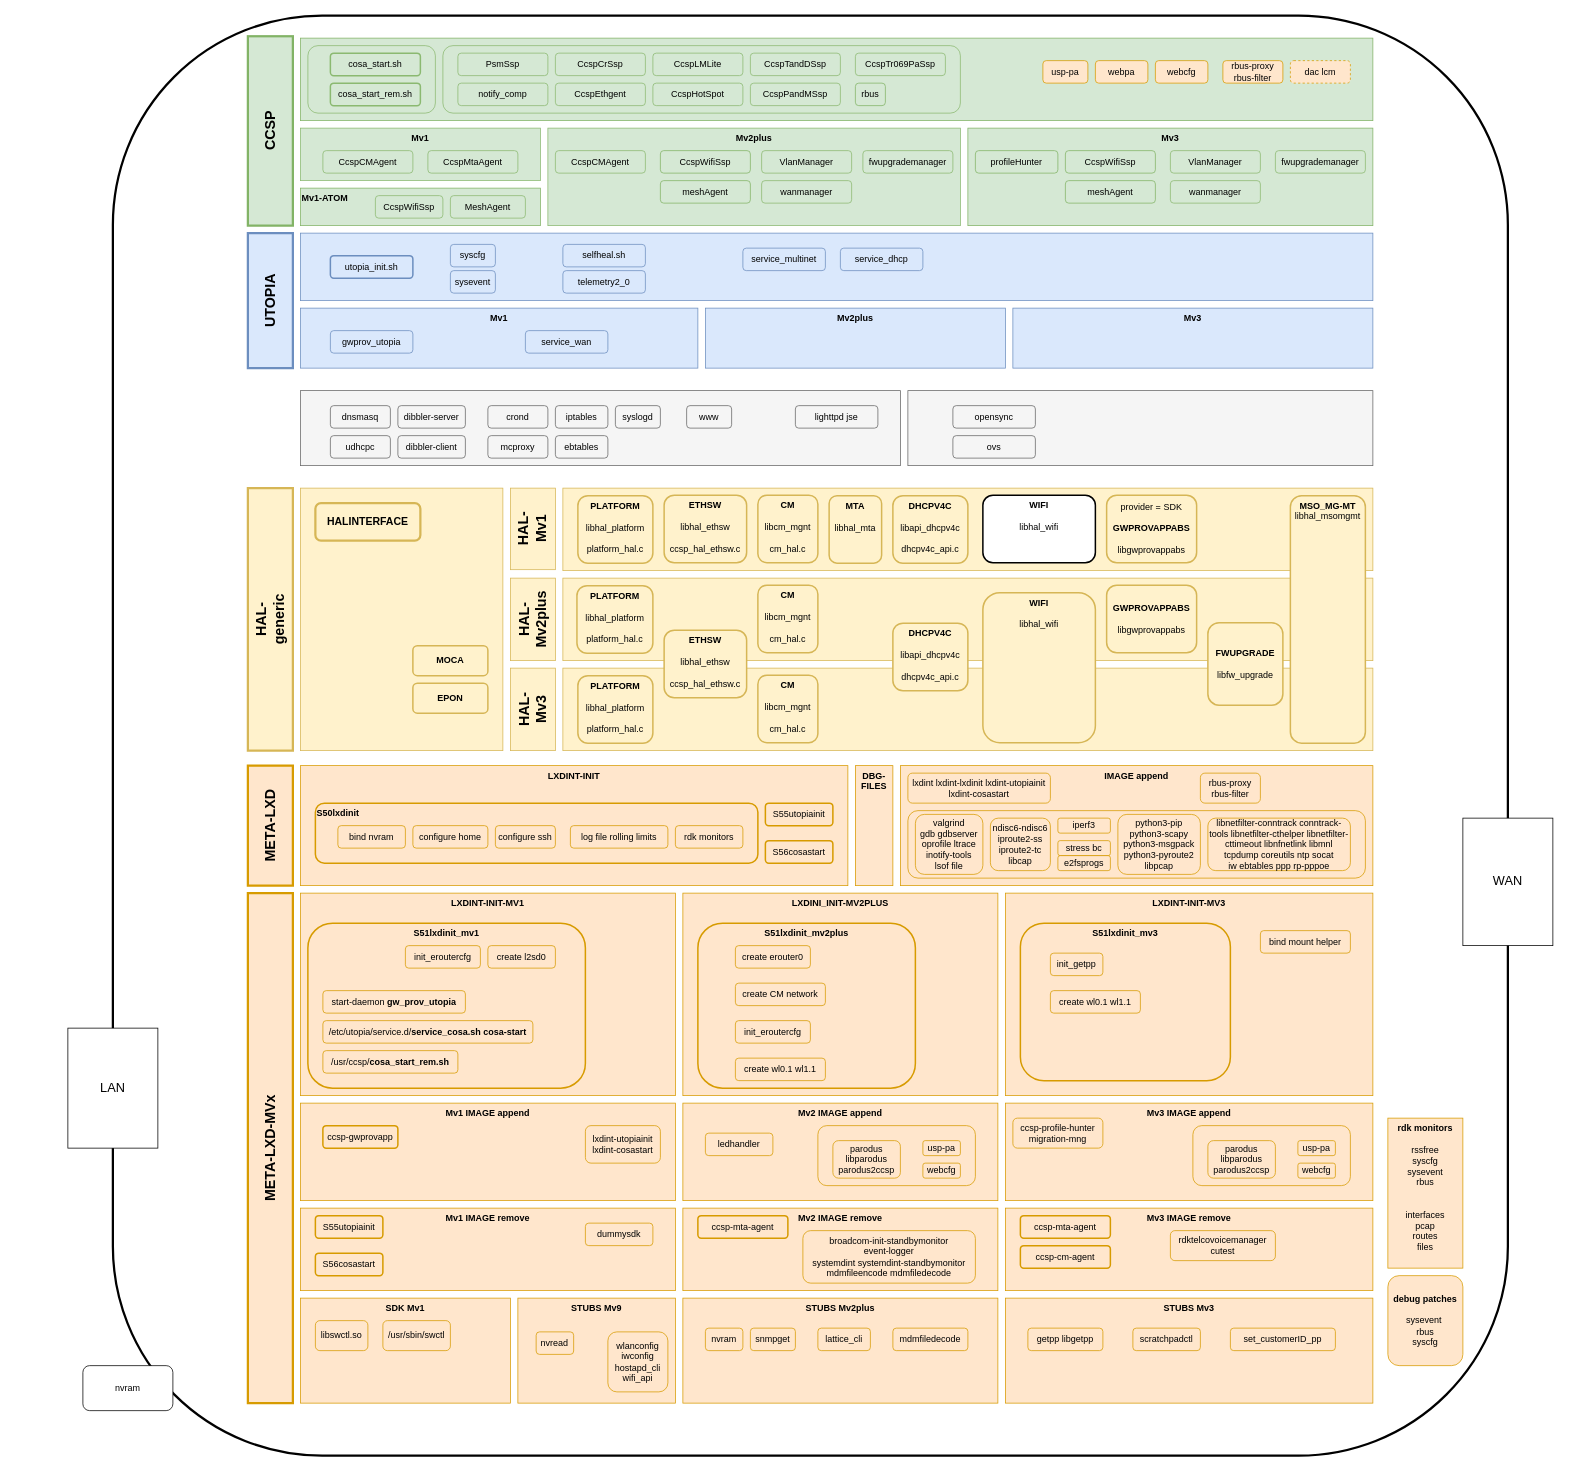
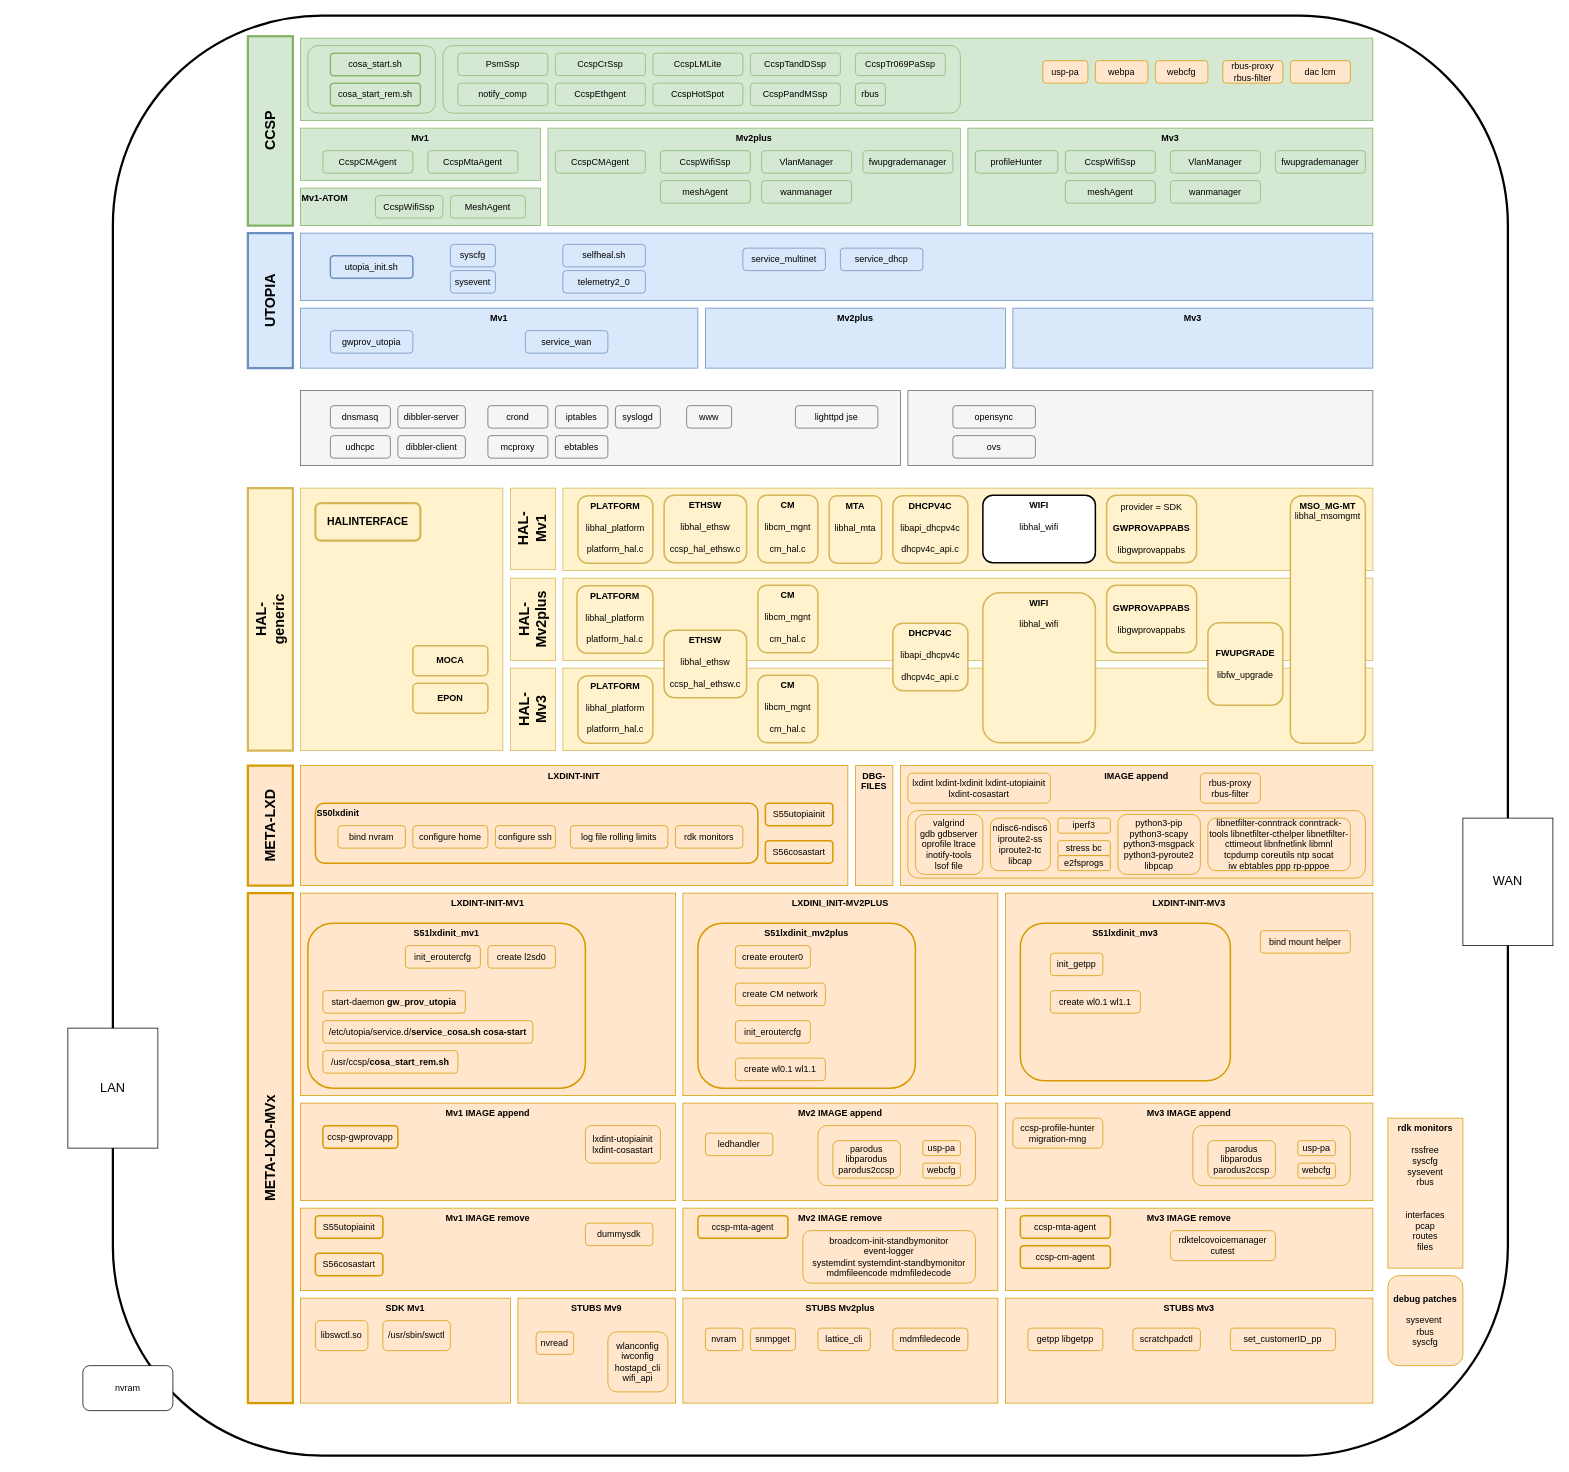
node "dac lcm": style dashed -> solid
